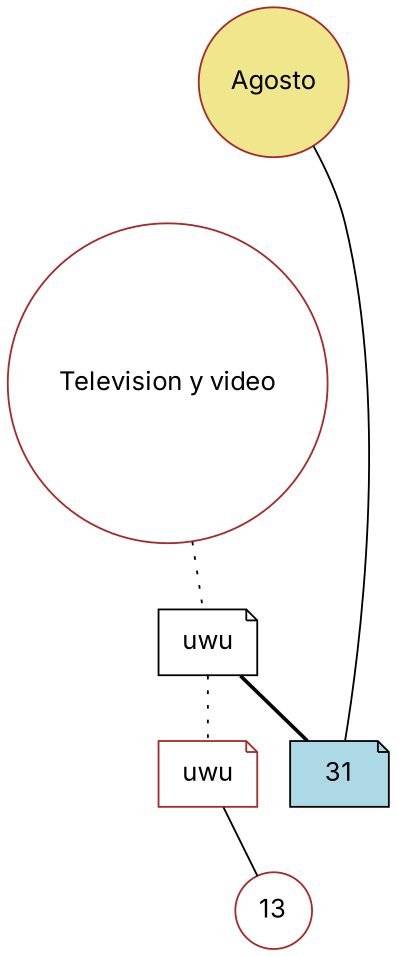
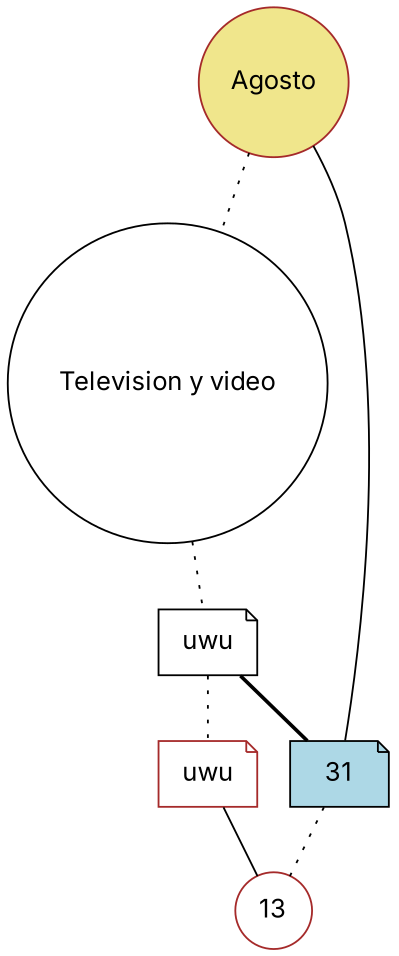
edge "Agosto" -- "Television y video": added
node "Television y video": color brown -> black
edge "31" -- "13": added
